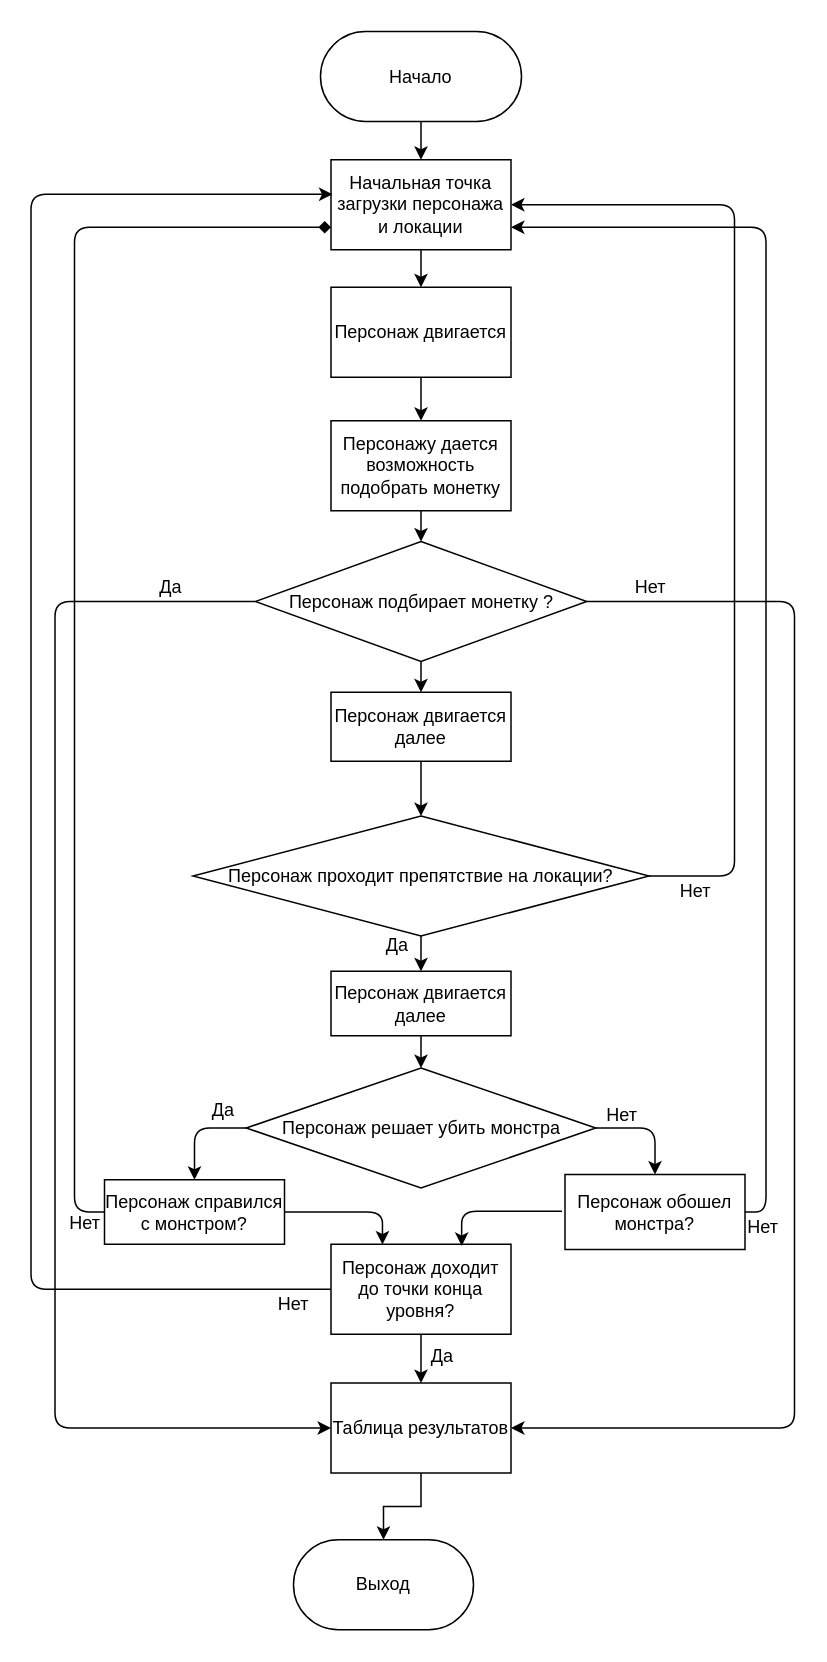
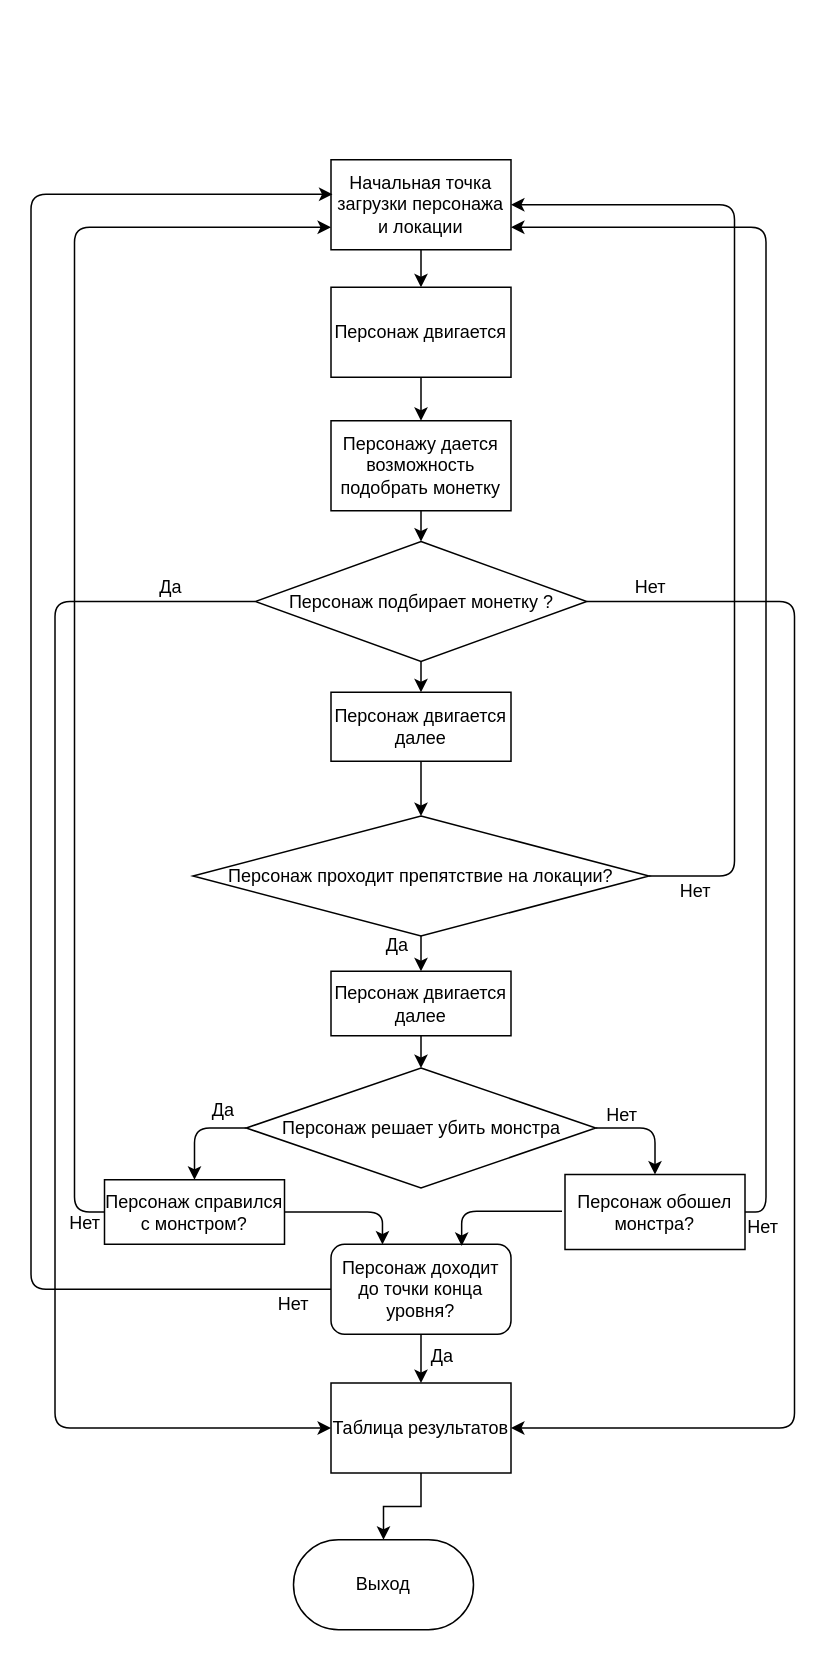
node "Начало": removed
edge "Начало" -> "Начальная точка загрузки персонажа и локации": removed
edge "Персонаж справился с монстром?" -> "Начальная точка загрузки персонажа и локации": arrowhead diamond -> classic
node "Персонаж доходит до точки конца уровня?": shape rectangle -> rounded rectangle
